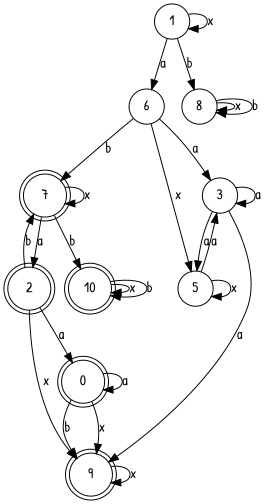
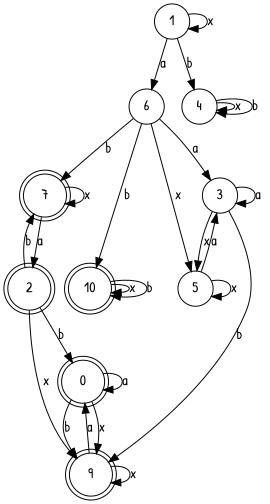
node "8": label "8" -> "4"
edge "7" -> "10": now "6" -> "10"
edge "3" -> "5": label "a" -> "x"
edge "2" -> "0": label "a" -> "b"
edge "3" -> "9": label "a" -> "b"
edge "9" -> "0": added, label "a"
